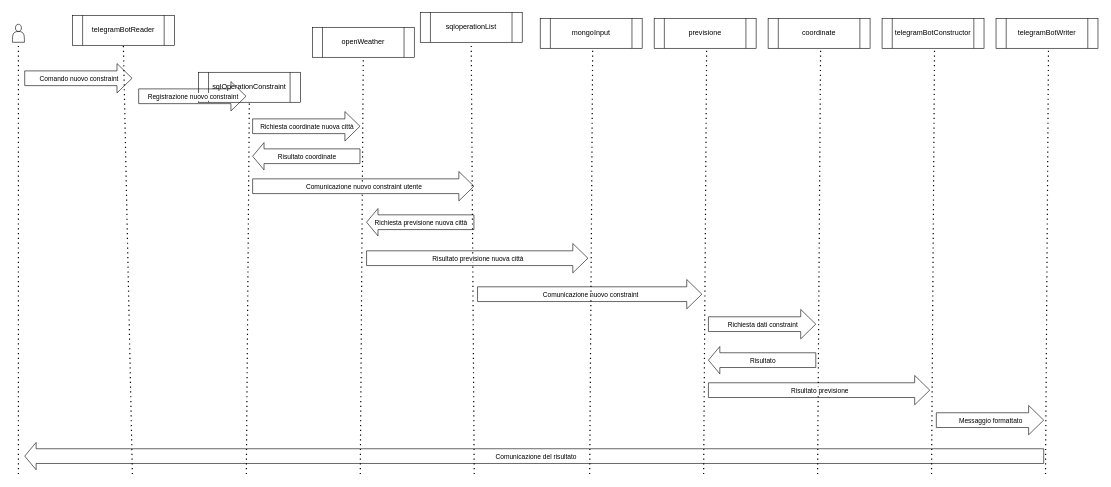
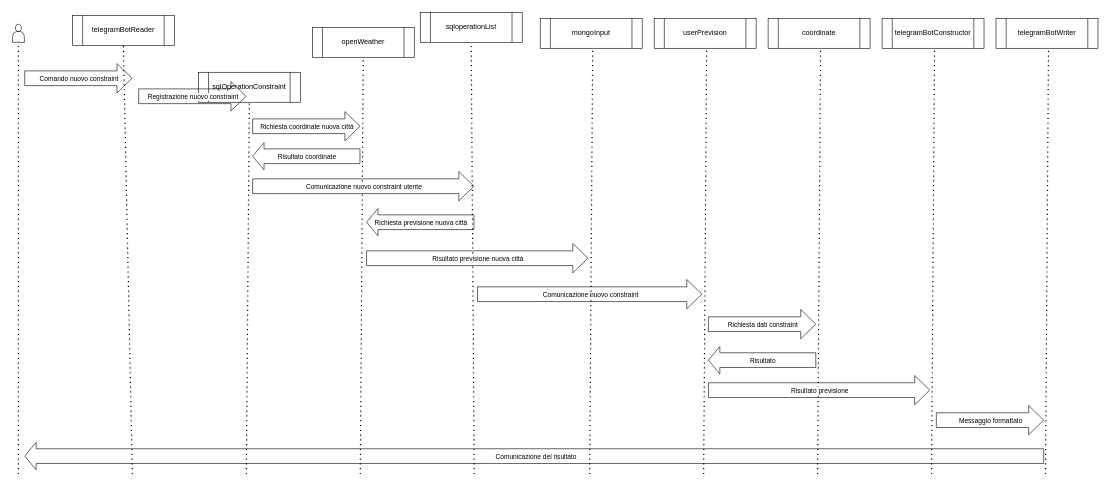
node "previsione": label "previsione" -> "userPrevision"
